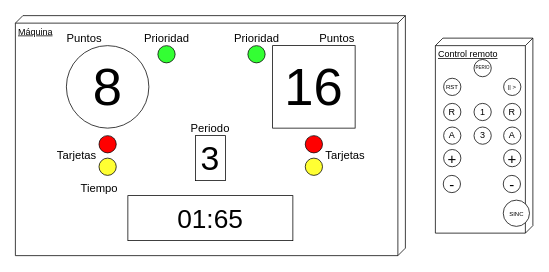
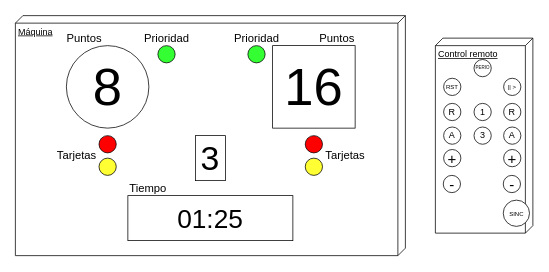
node "Periodo": removed
node "Tiempo": moved (99, 188) -> (148, 188)
node "01:65": label "01:65" -> "01:25"
